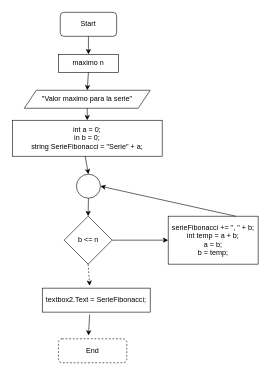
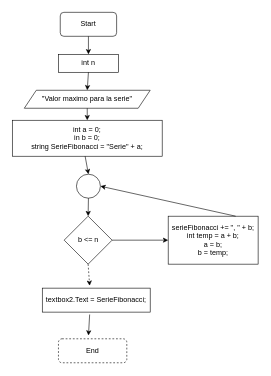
node "maximo n": label "maximo n" -> "int n"
